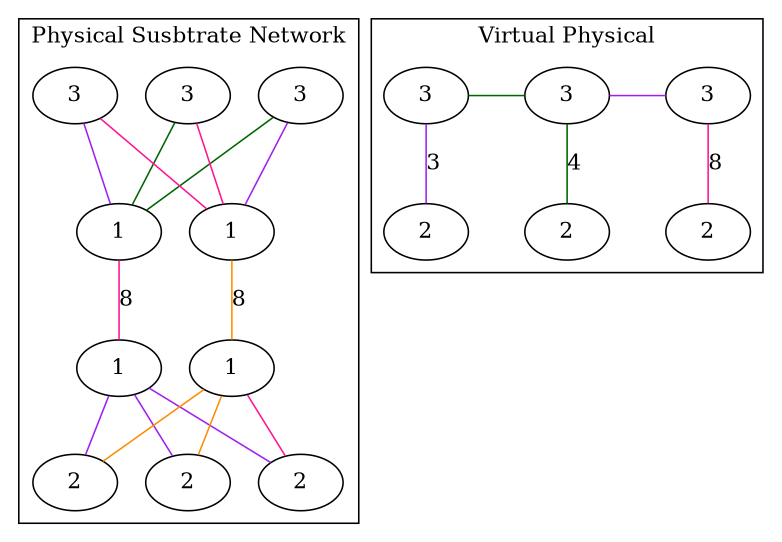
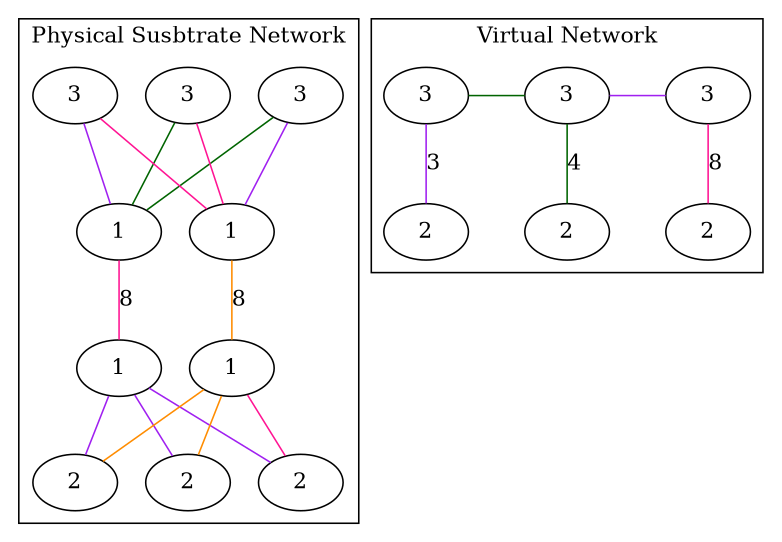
cluster "Virtual Physical": label "Virtual Physical" -> "Virtual Network"
